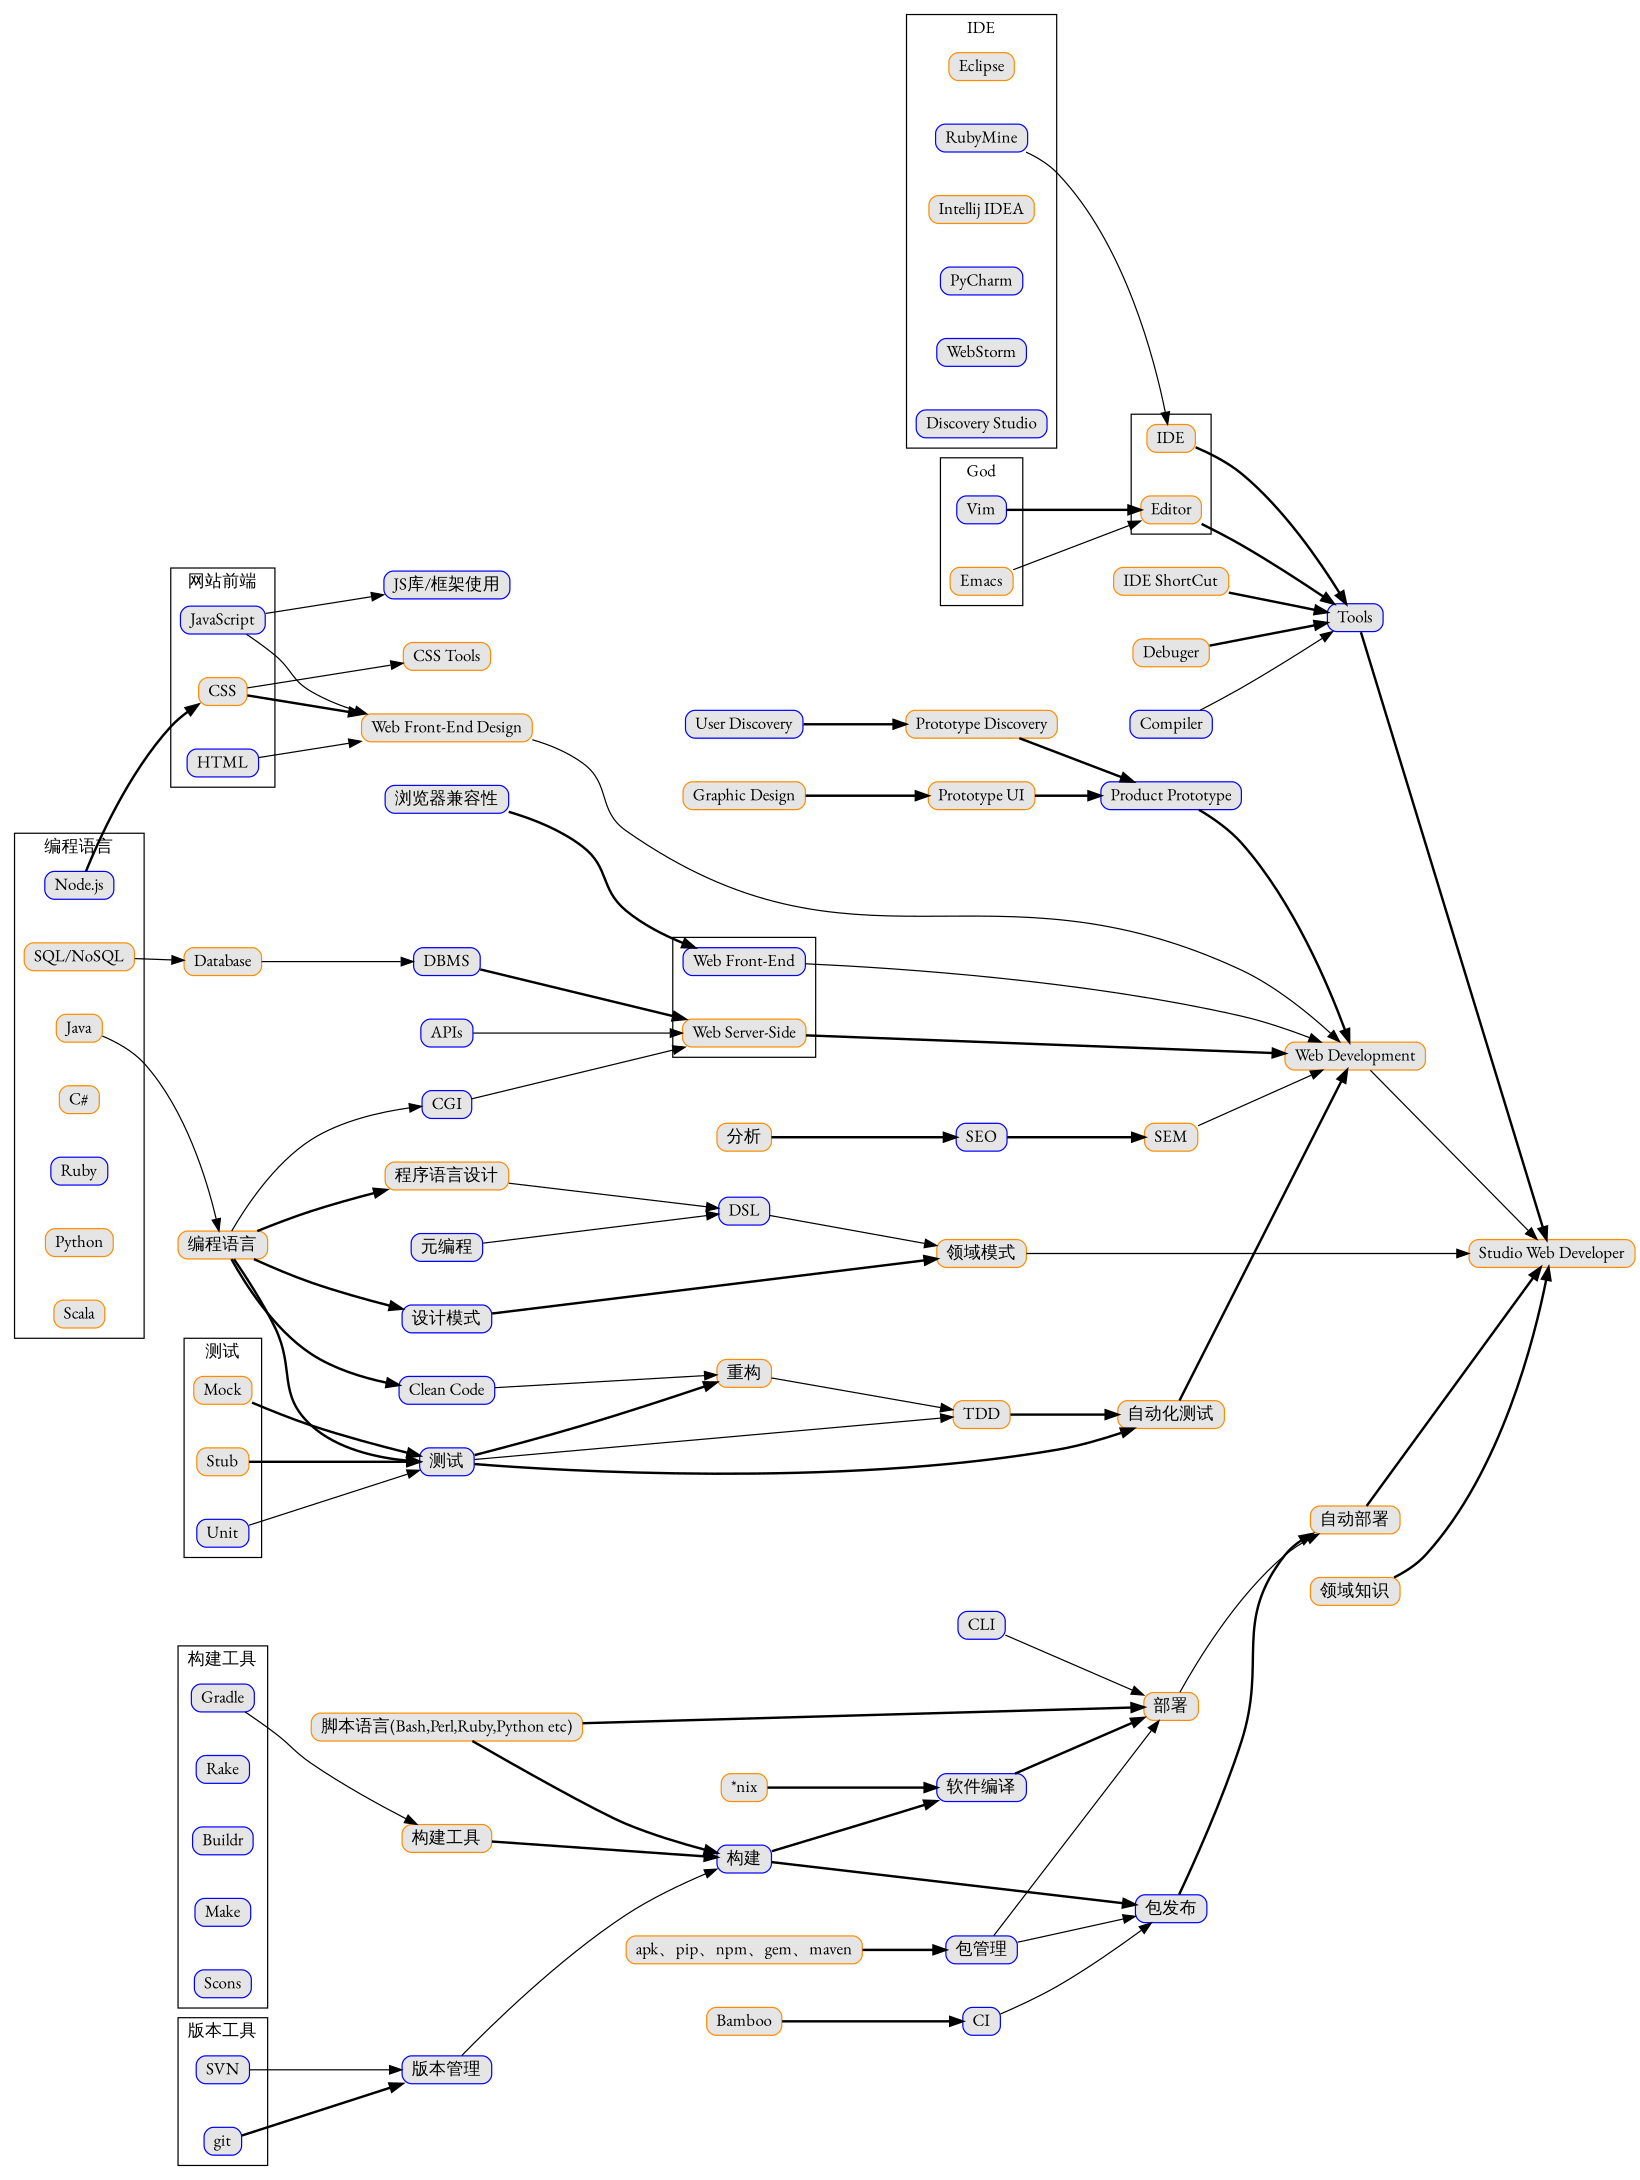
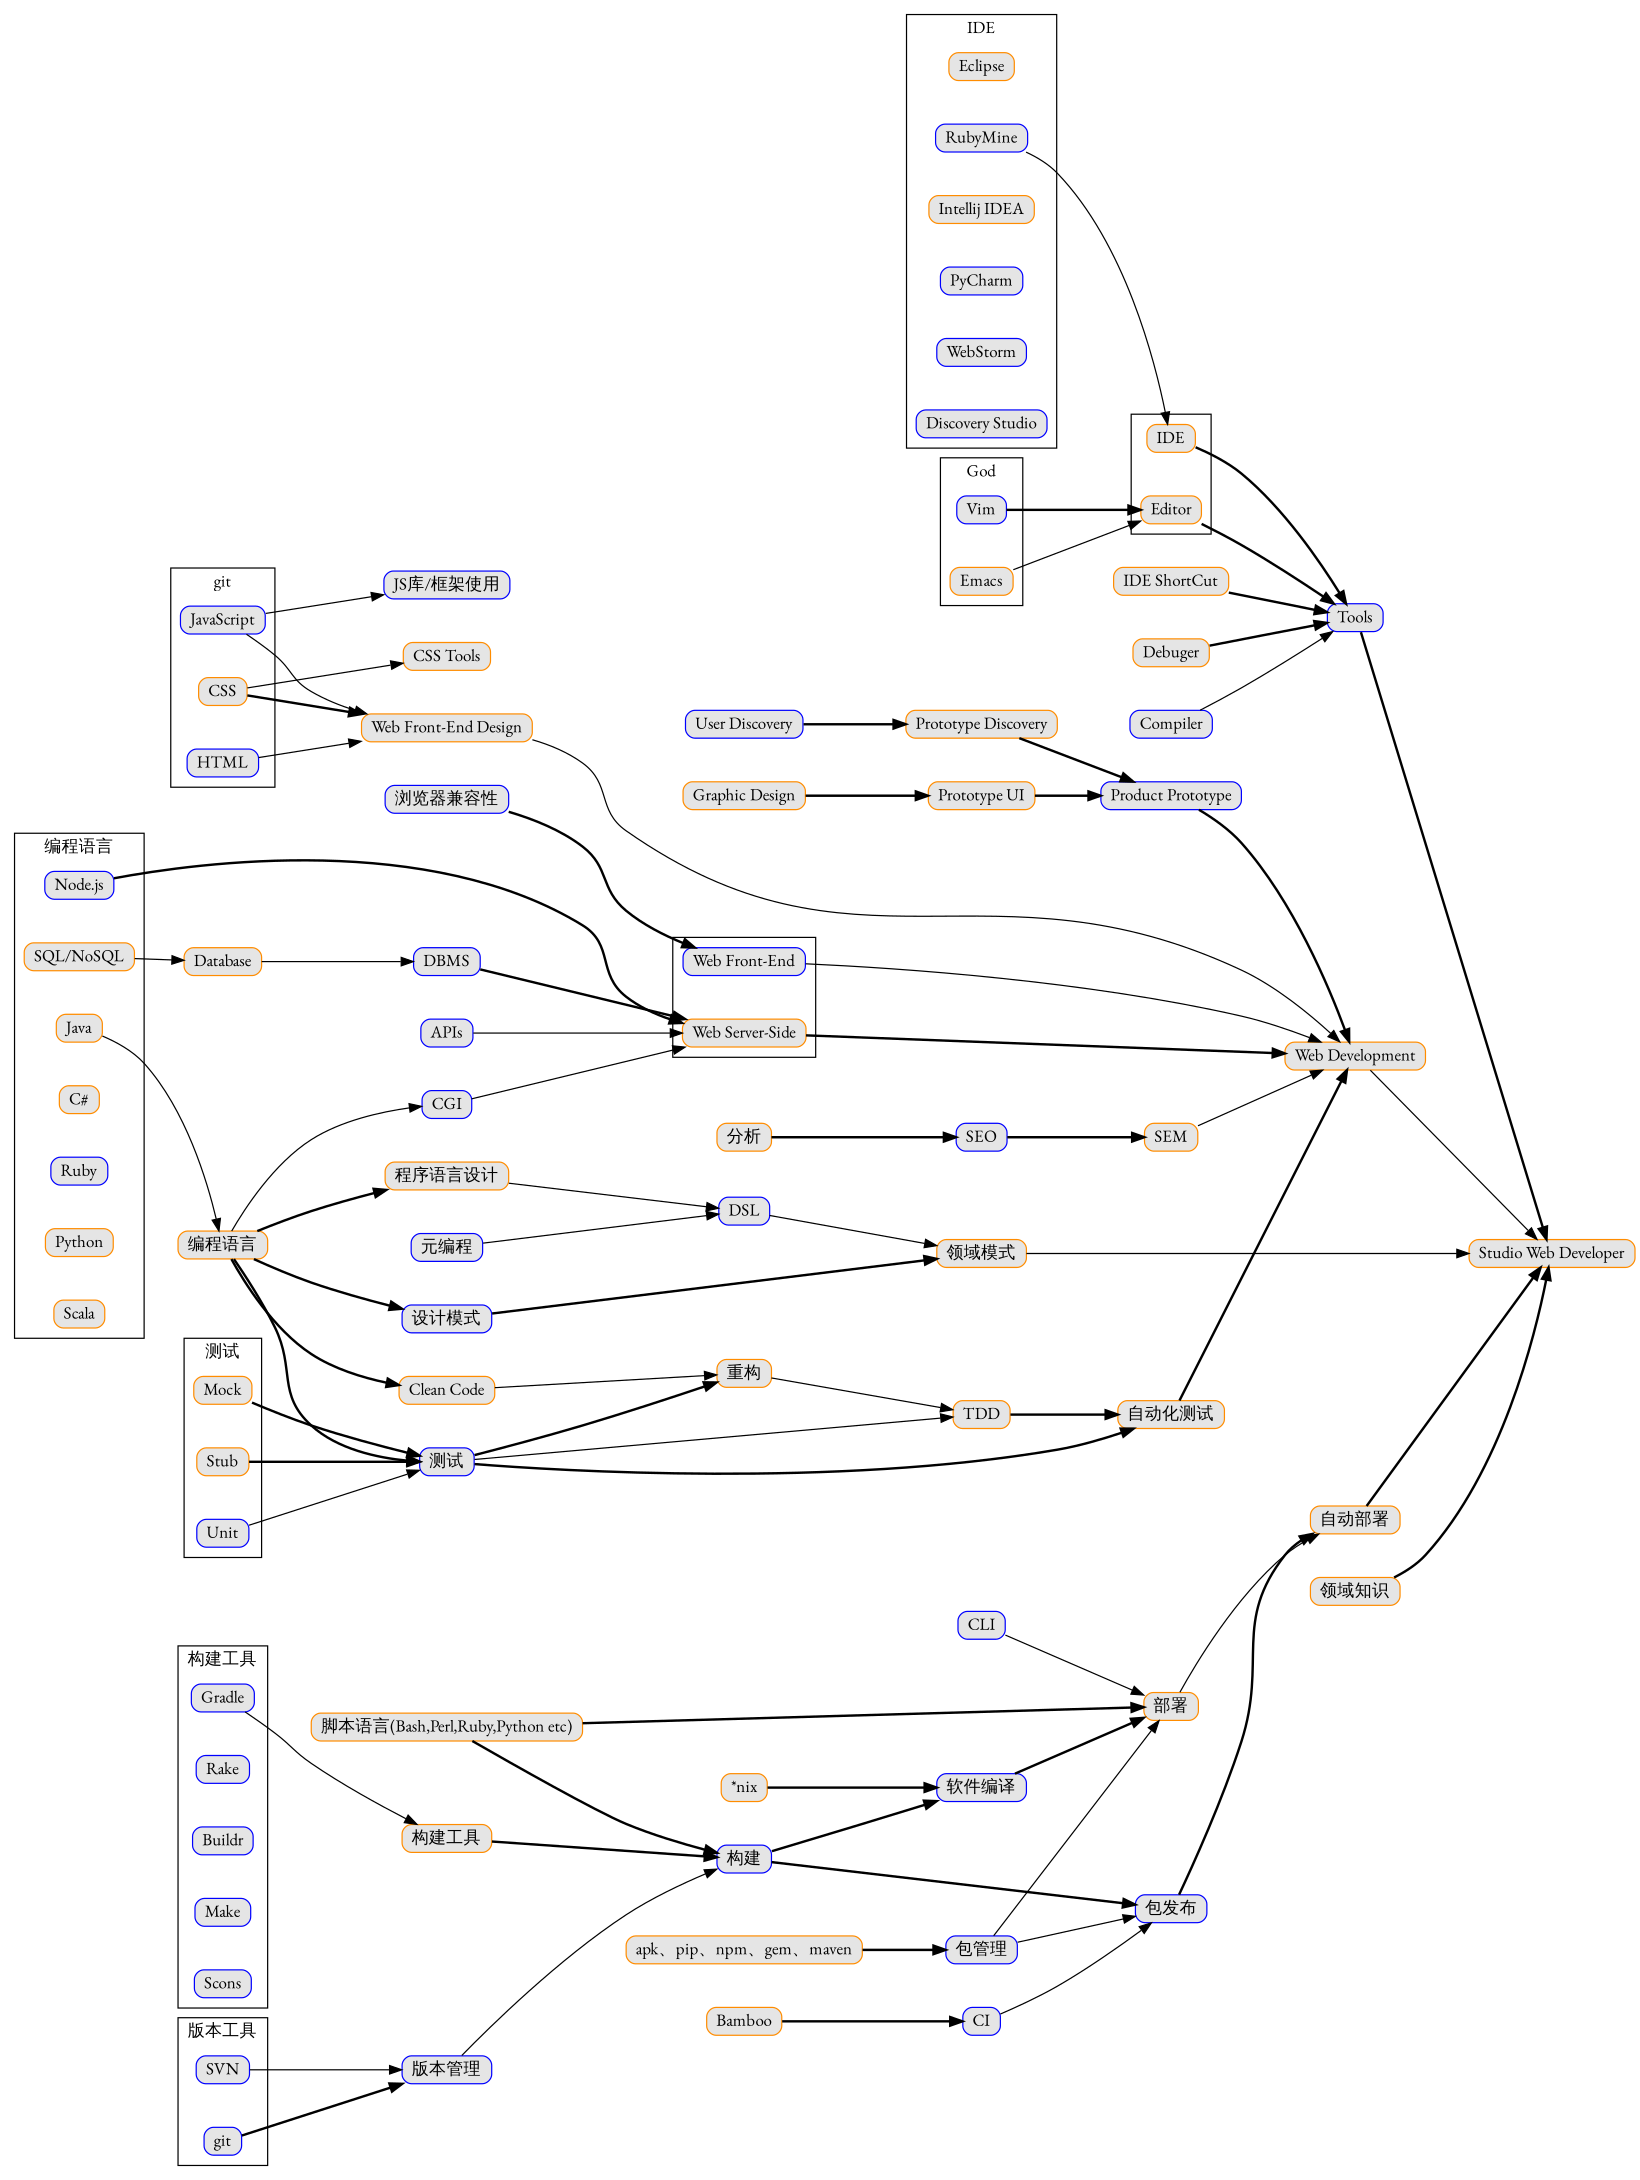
cluster "网站前端": label "网站前端" -> "git"
edge "Node.js" -> "CSS": now "Node.js" -> "Web Server-Side"
node "Clean Code": color blue -> darkorange
